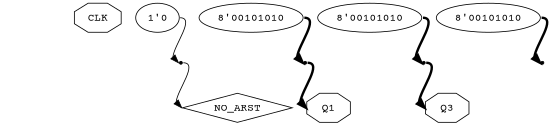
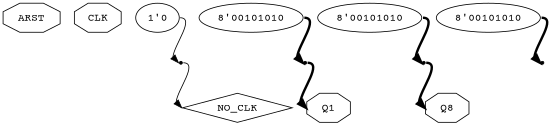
node "ARST": added
node "NO_ARST": label "NO_ARST" -> "NO_CLK"
node "Q3": label "Q3" -> "Q8"
